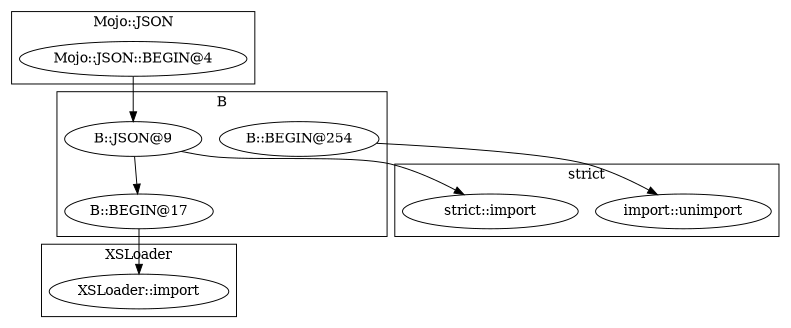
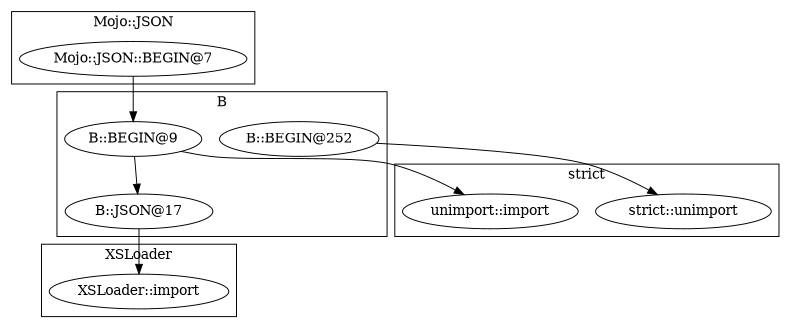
node "Mojo::JSON::BEGIN@4": label "Mojo::JSON::BEGIN@4" -> "Mojo::JSON::BEGIN@7"
node "B::JSON@9": label "B::JSON@9" -> "B::BEGIN@9"
node "B::BEGIN@254": label "B::BEGIN@254" -> "B::BEGIN@252"
node "B::BEGIN@17": label "B::BEGIN@17" -> "B::JSON@17"
node "strict::import": label "strict::import" -> "unimport::import"
node "import::unimport": label "import::unimport" -> "strict::unimport"
